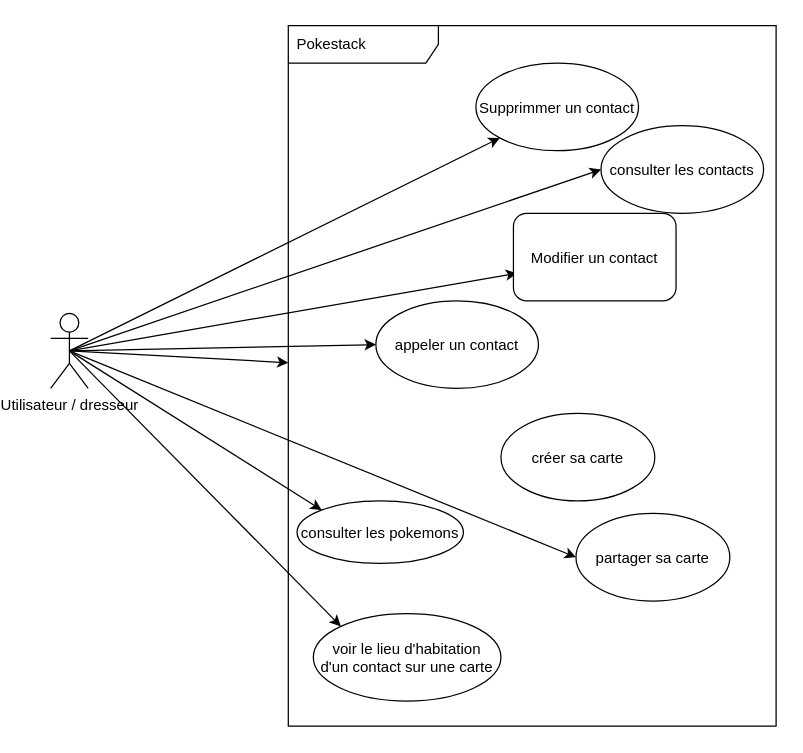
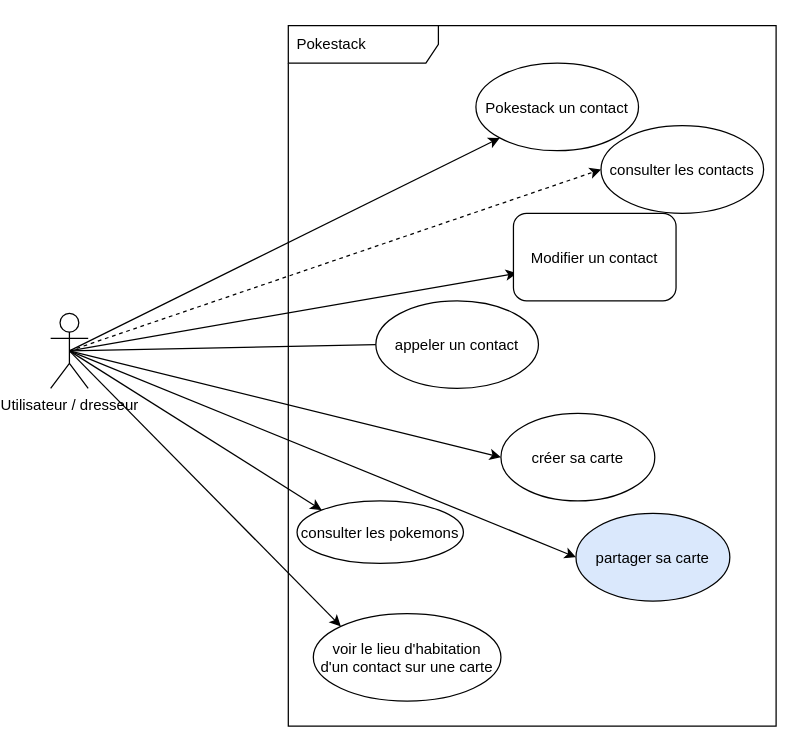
node "Supprimmer un contact": label "Supprimmer un contact" -> "Pokestack un contact"
edge "Utilisateur / dresseur" -> "consulter les contacts": style solid -> dashed
edge "Utilisateur / dresseur" -> "appeler un contact": arrowhead classic -> none
edge "Utilisateur / dresseur" -> "Pokestack": now "Utilisateur / dresseur" -> "créer sa carte"
node "partager sa carte": fillcolor #ffffff -> #dae8fc
